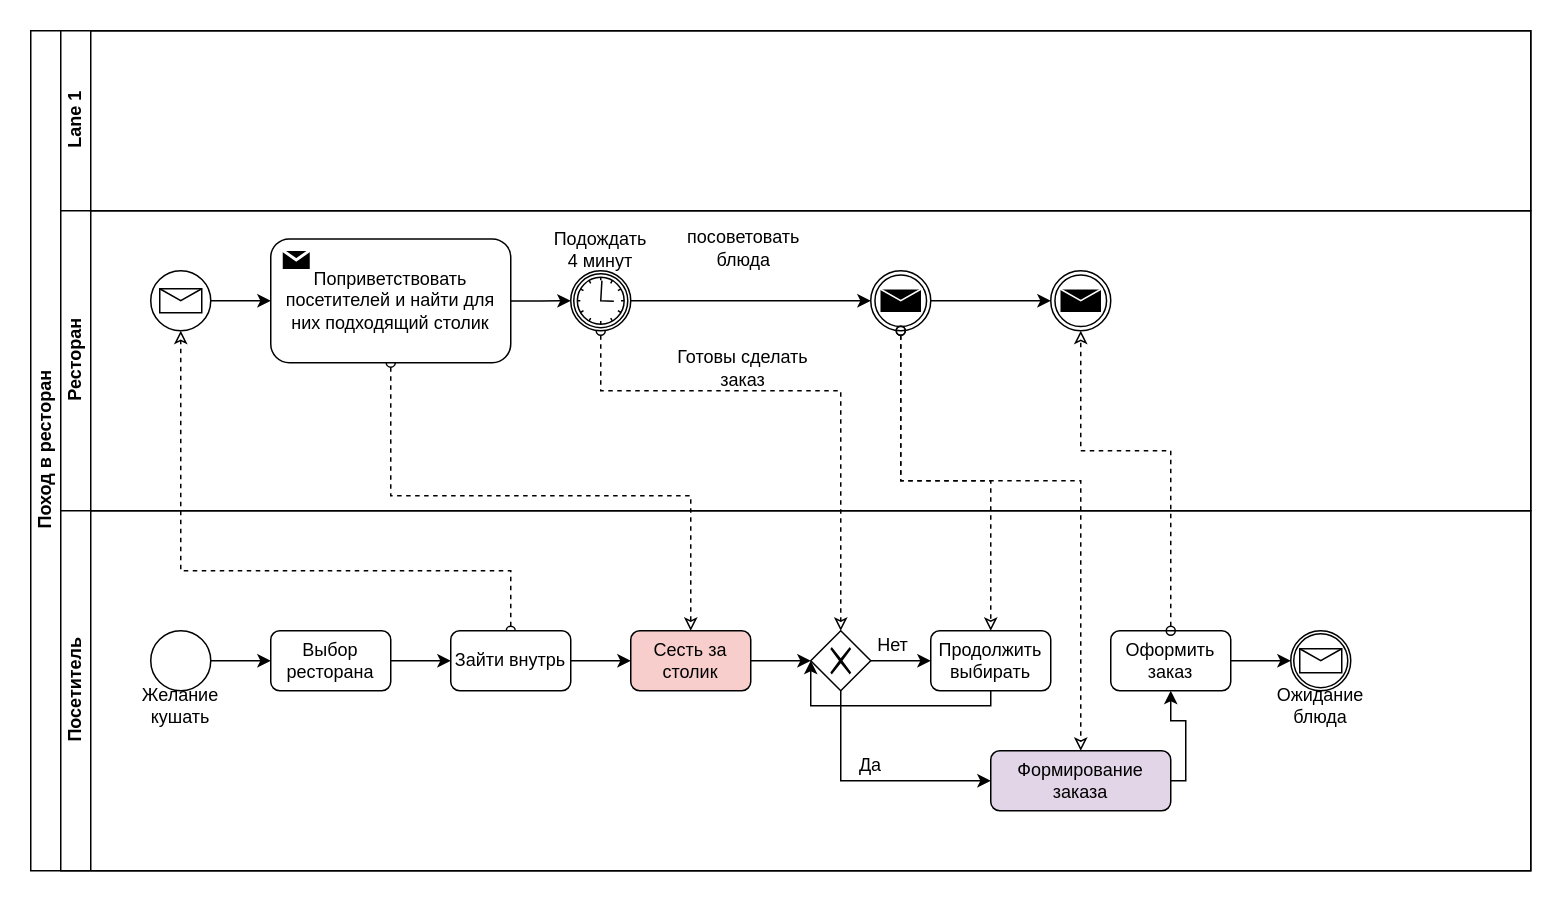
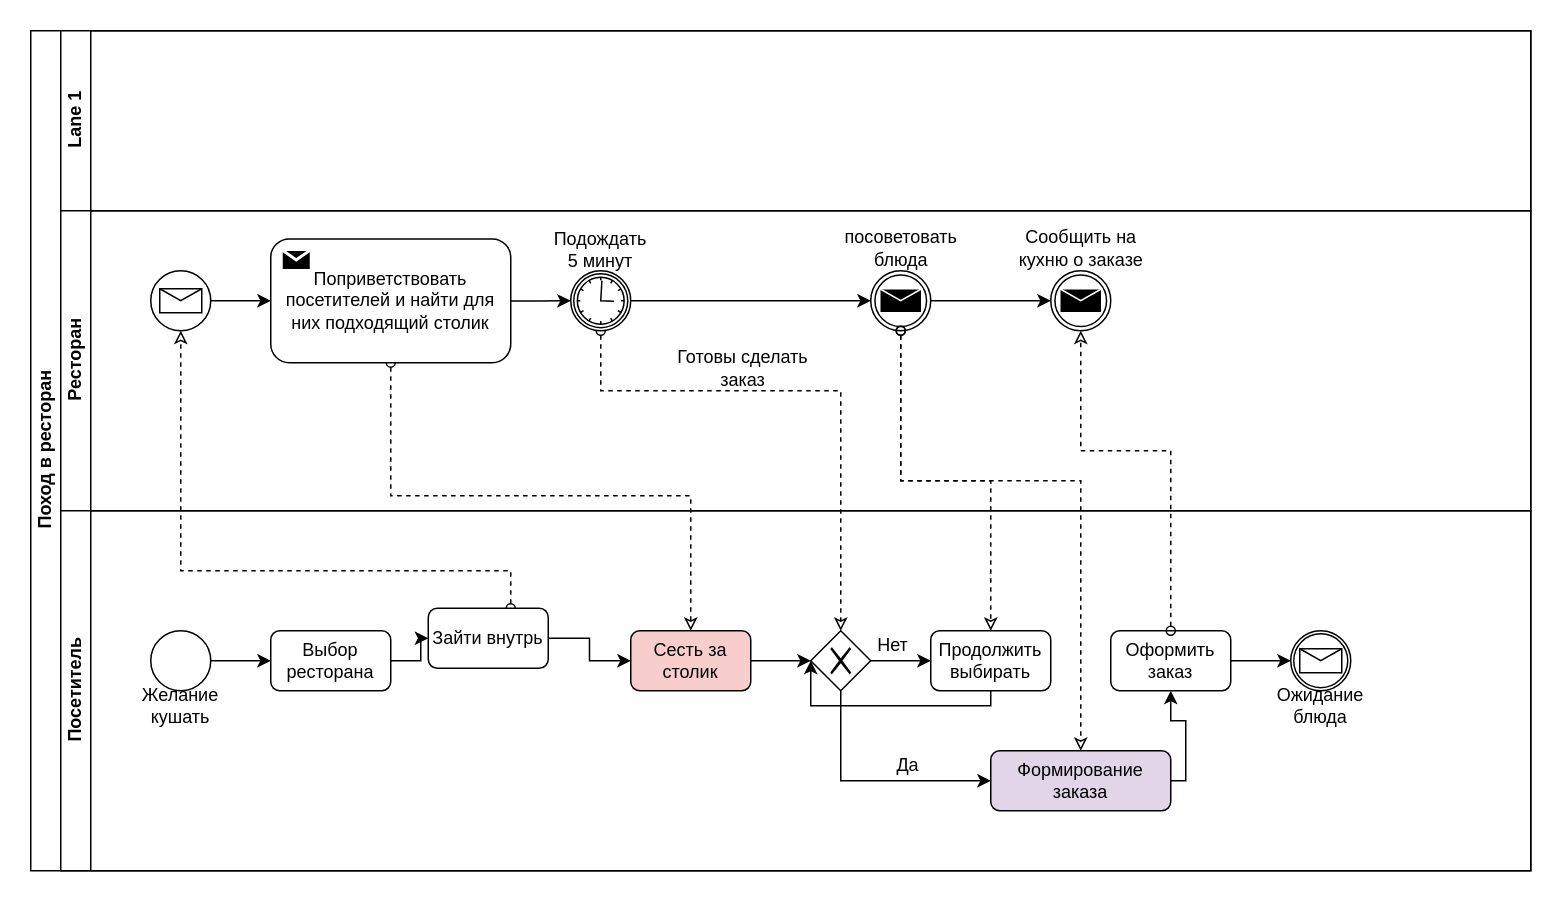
node "посоветовать блюда": moved (743, 248) -> (901, 248)
node "Сообщить на кухню о заказе": added
node "Подождать 4 минут": label "Подождать 4 минут" -> "Подождать 5 минут"
node "Зайти внутрь": moved (511, 661) -> (488, 638)
node "Да": moved (871, 766) -> (908, 766)
